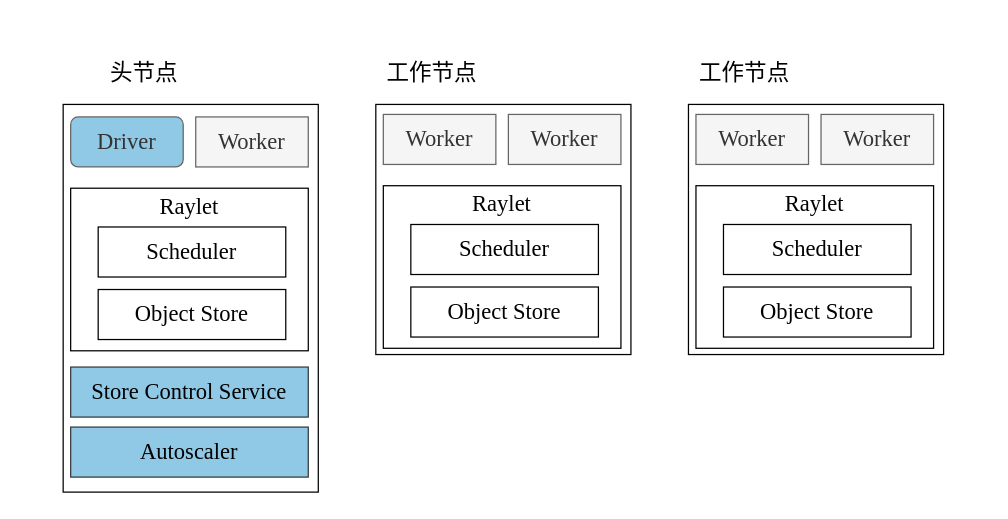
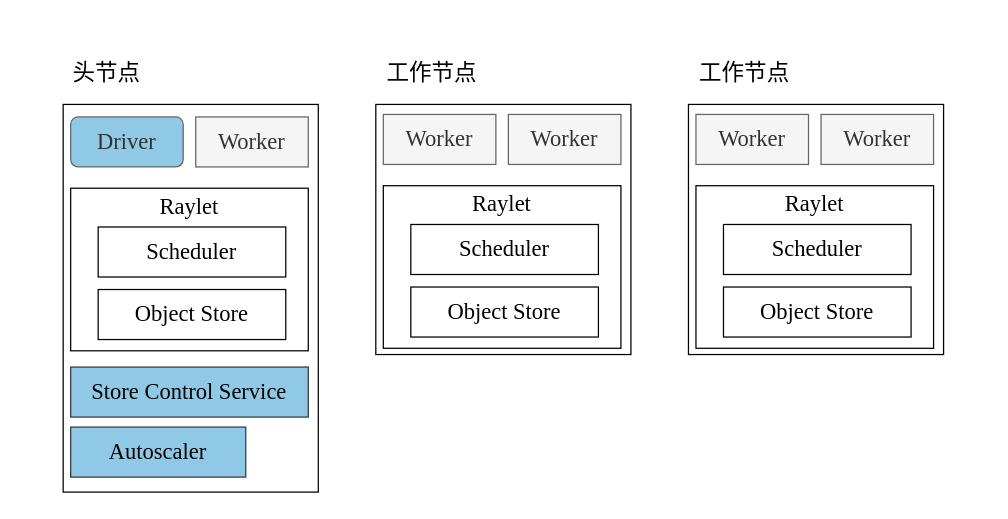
node "头节点": moved (144, 73) -> (107, 73)
node "Autoscaler": size 238x50 -> 175x50
